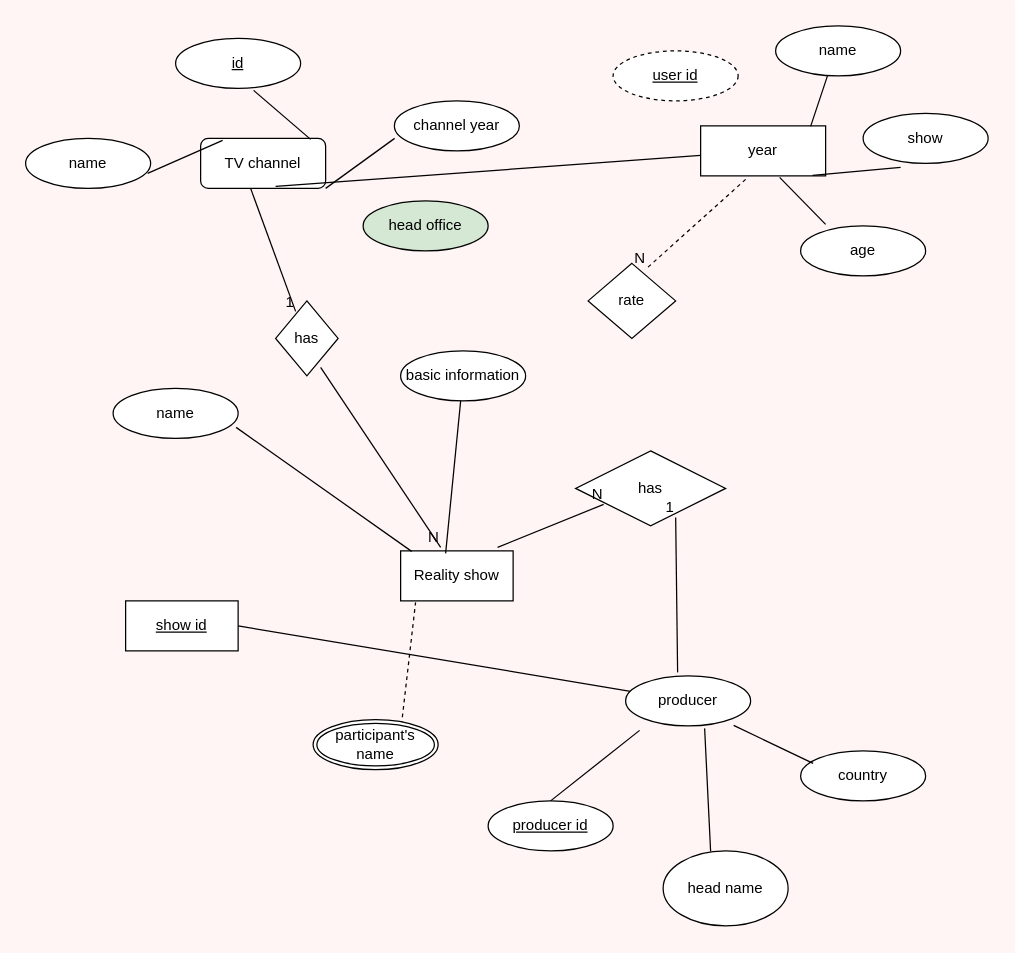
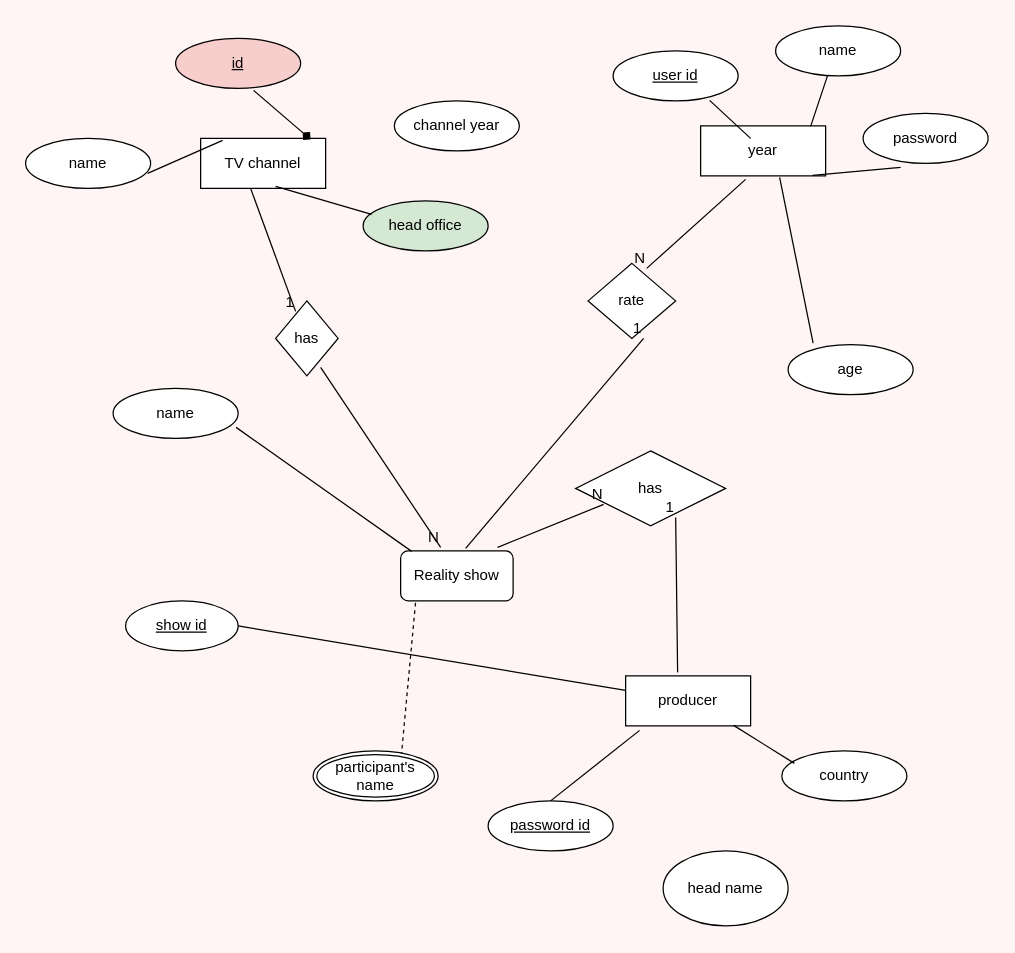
node "id": fillcolor #ffffff -> #f8cecc
node "user id": style dashed -> solid
edge "user id" -- "year": added
edge "id" -- "TV channel": arrowhead none -> diamond
node "show": label "show" -> "password"
node "TV channel": shape rounded rectangle -> rectangle
edge "channel year" -- "TV channel": removed
edge "year" -- "TV channel": now "head office" -- "TV channel"
edge "year" -- "rate": style dashed -> solid
node "age": moved (863, 251) -> (851, 369)
node "basic information": removed
edge "rate" -- "Reality show": added, label "1"
edge "basic information" -- "Reality show": removed
node "Reality show": shape rectangle -> rounded rectangle
node "show id": shape rectangle -> ellipse
node "producer": shape ellipse -> rectangle
node "participant's name": moved (376, 744) -> (376, 776)
node "country": moved (863, 776) -> (844, 776)
edge "producer" -- "head name": removed
node "producer id": label "producer id" -> "password id"
